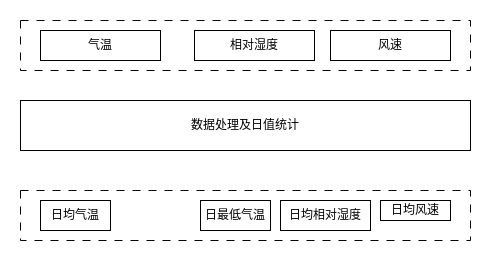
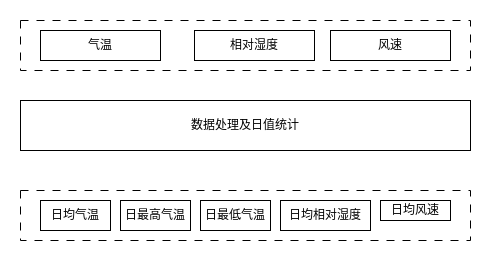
node "日最高气温": added
